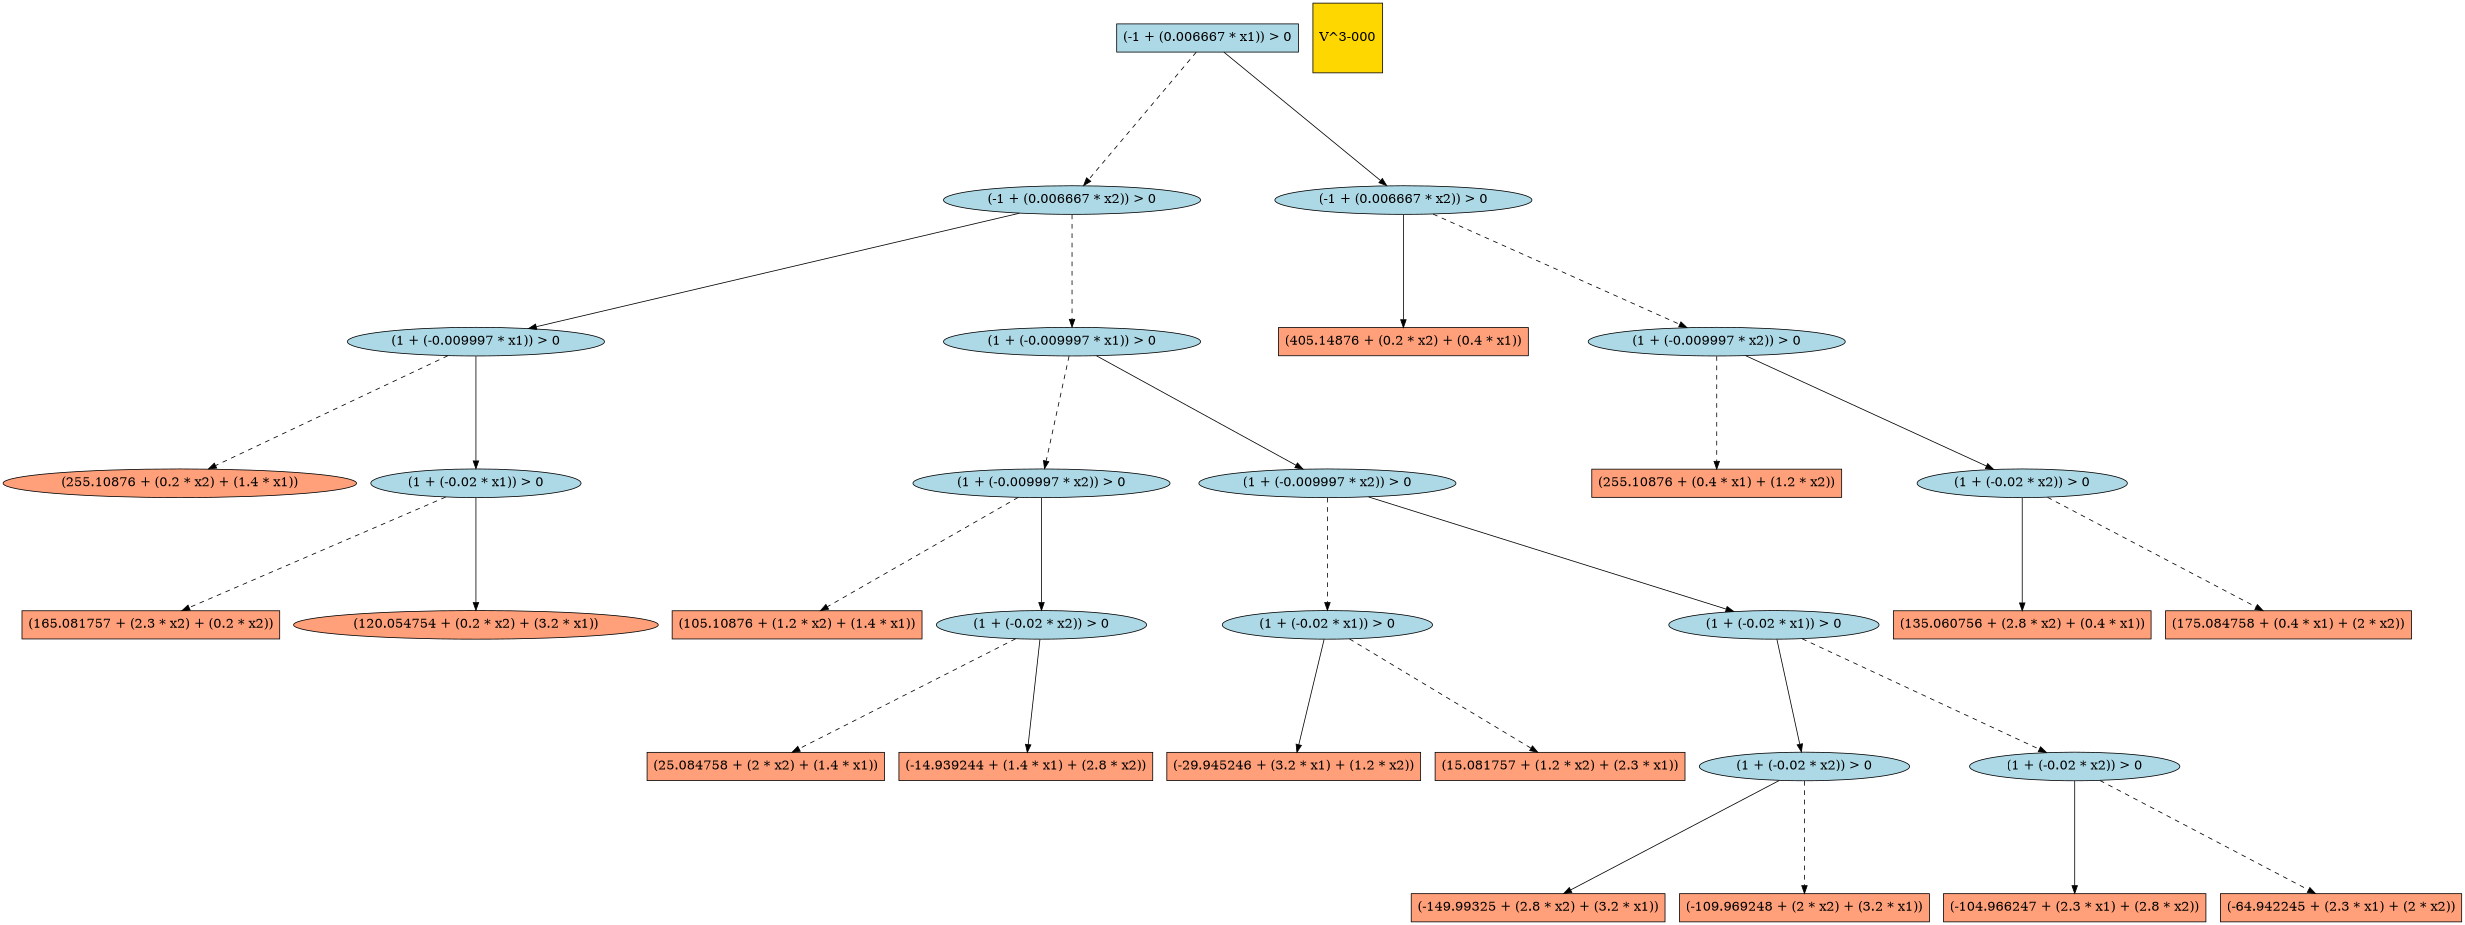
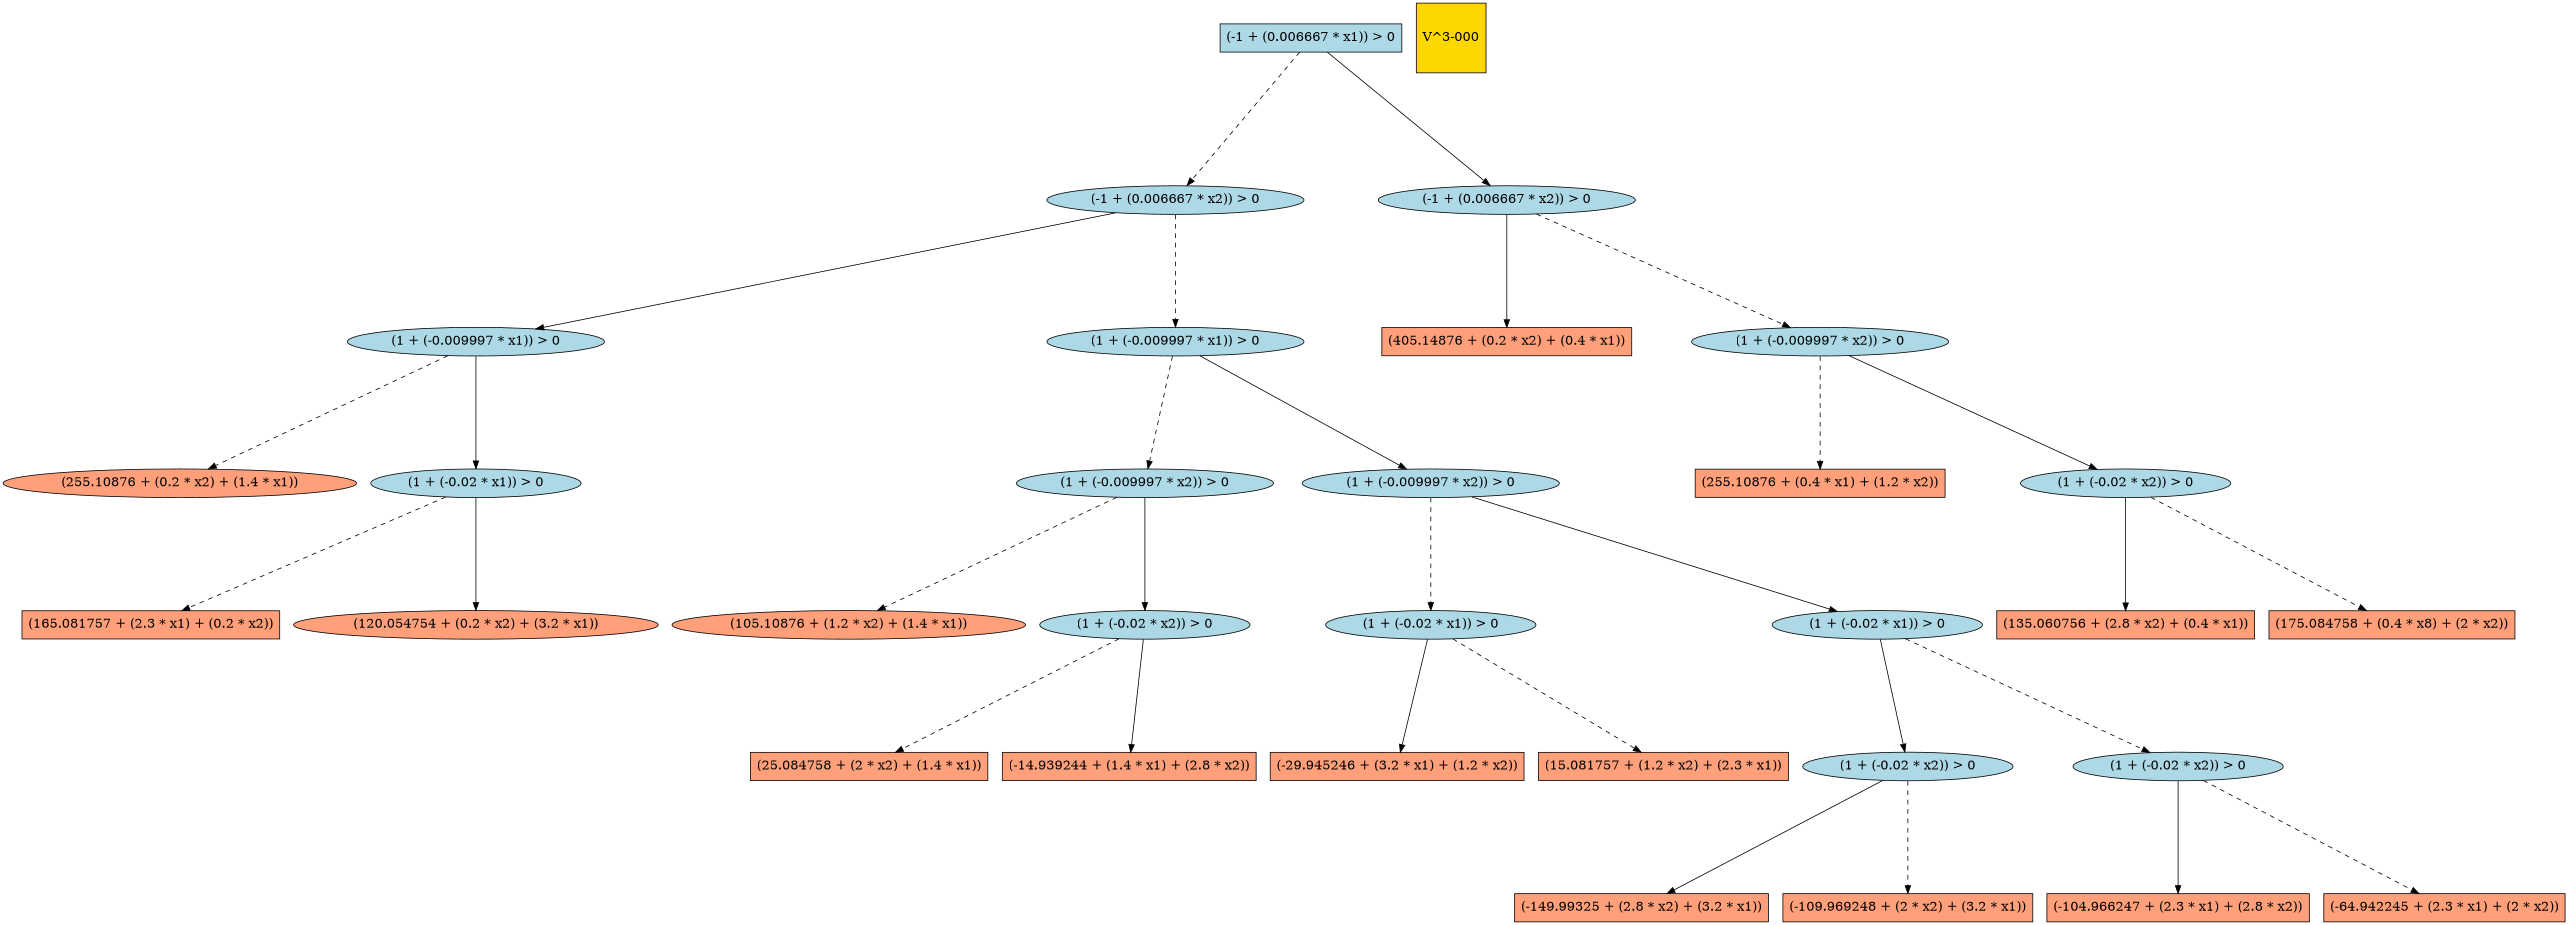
node "(165.081757 + (2.3 * x2) + (0.2 * x2))": label "(165.081757 + (2.3 * x2) + (0.2 * x2))" -> "(165.081757 + (2.3 * x1) + (0.2 * x2))"
node "(105.10876 + (1.2 * x2) + (1.4 * x1))": shape box -> ellipse
node "(175.084758 + (0.4 * x1) + (2 * x2))": label "(175.084758 + (0.4 * x1) + (2 * x2))" -> "(175.084758 + (0.4 * x8) + (2 * x2))"
